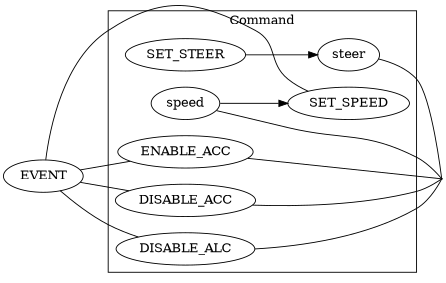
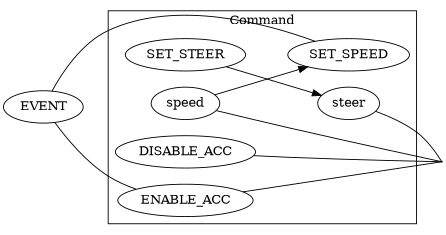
edge "EVENT" -- "DISABLE_ACC": removed
node "DISABLE_ALC": removed
